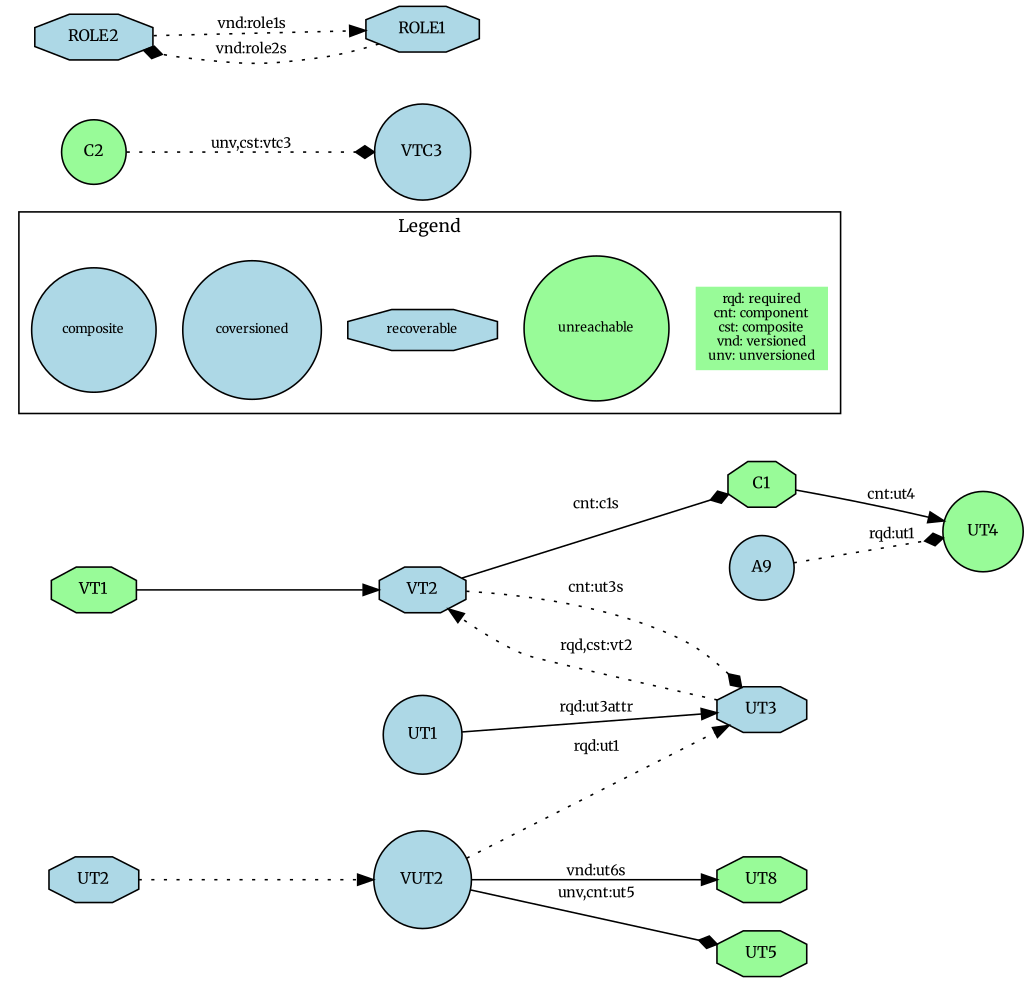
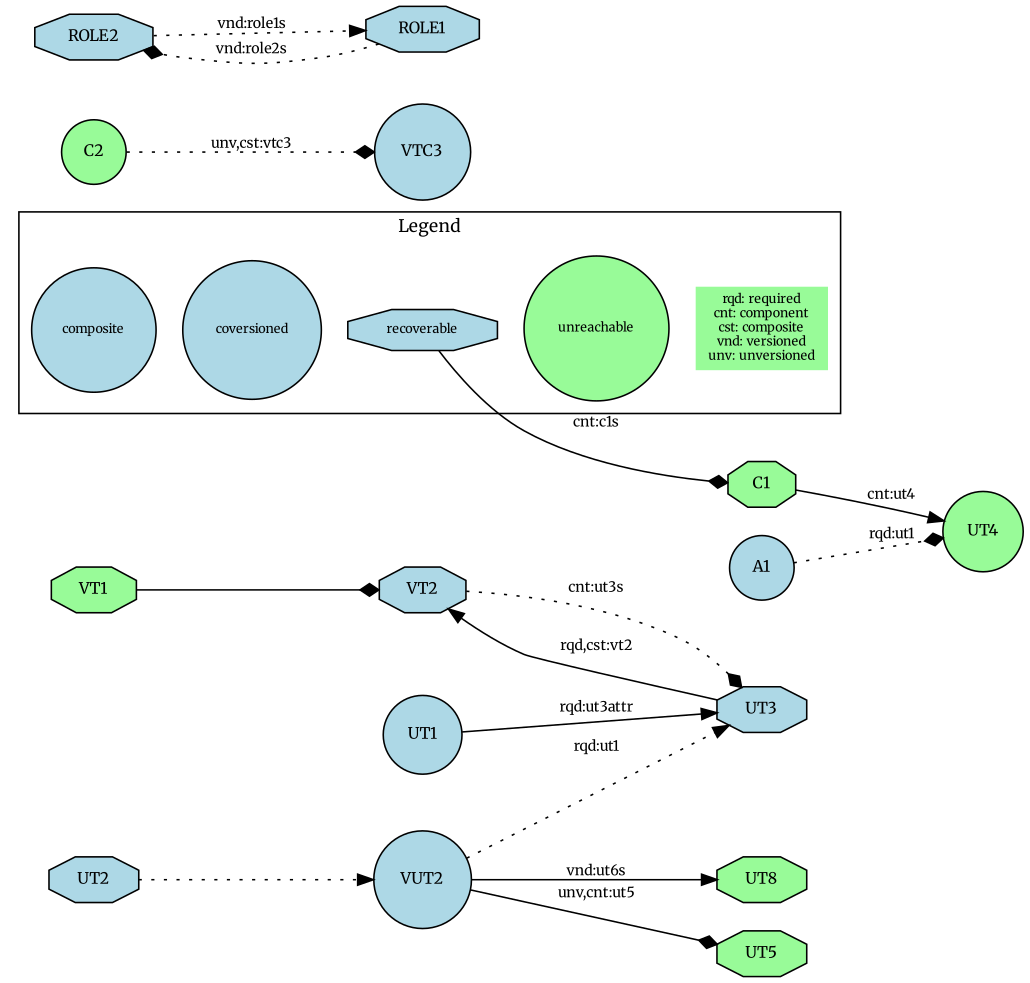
edge "VT2" -> "C1": now "recoverable" -> "C1"
node "A9": label "A9" -> "A1"
edge "VT1" -> "VT2": arrowhead normal -> diamond
edge "UT3" -> "VT2": style dotted -> solid
